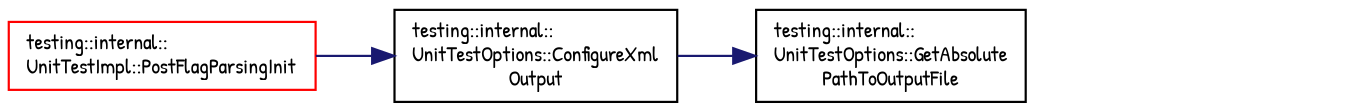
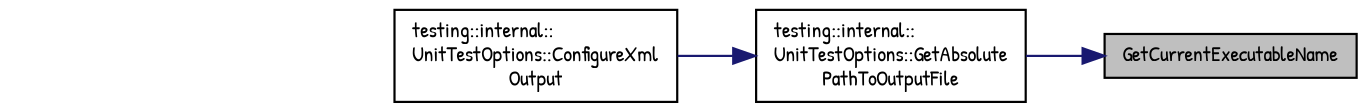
node "testing::internal:: UnitTestImpl::PostFlagParsingInit": removed
node "GetCurrentExecutableName": added
